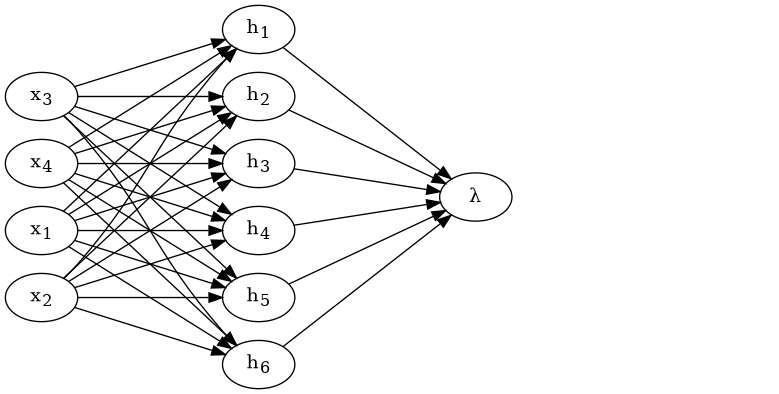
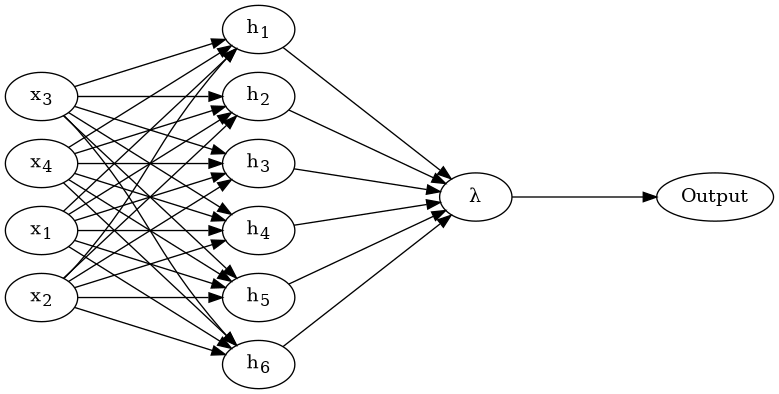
node "Output": added
